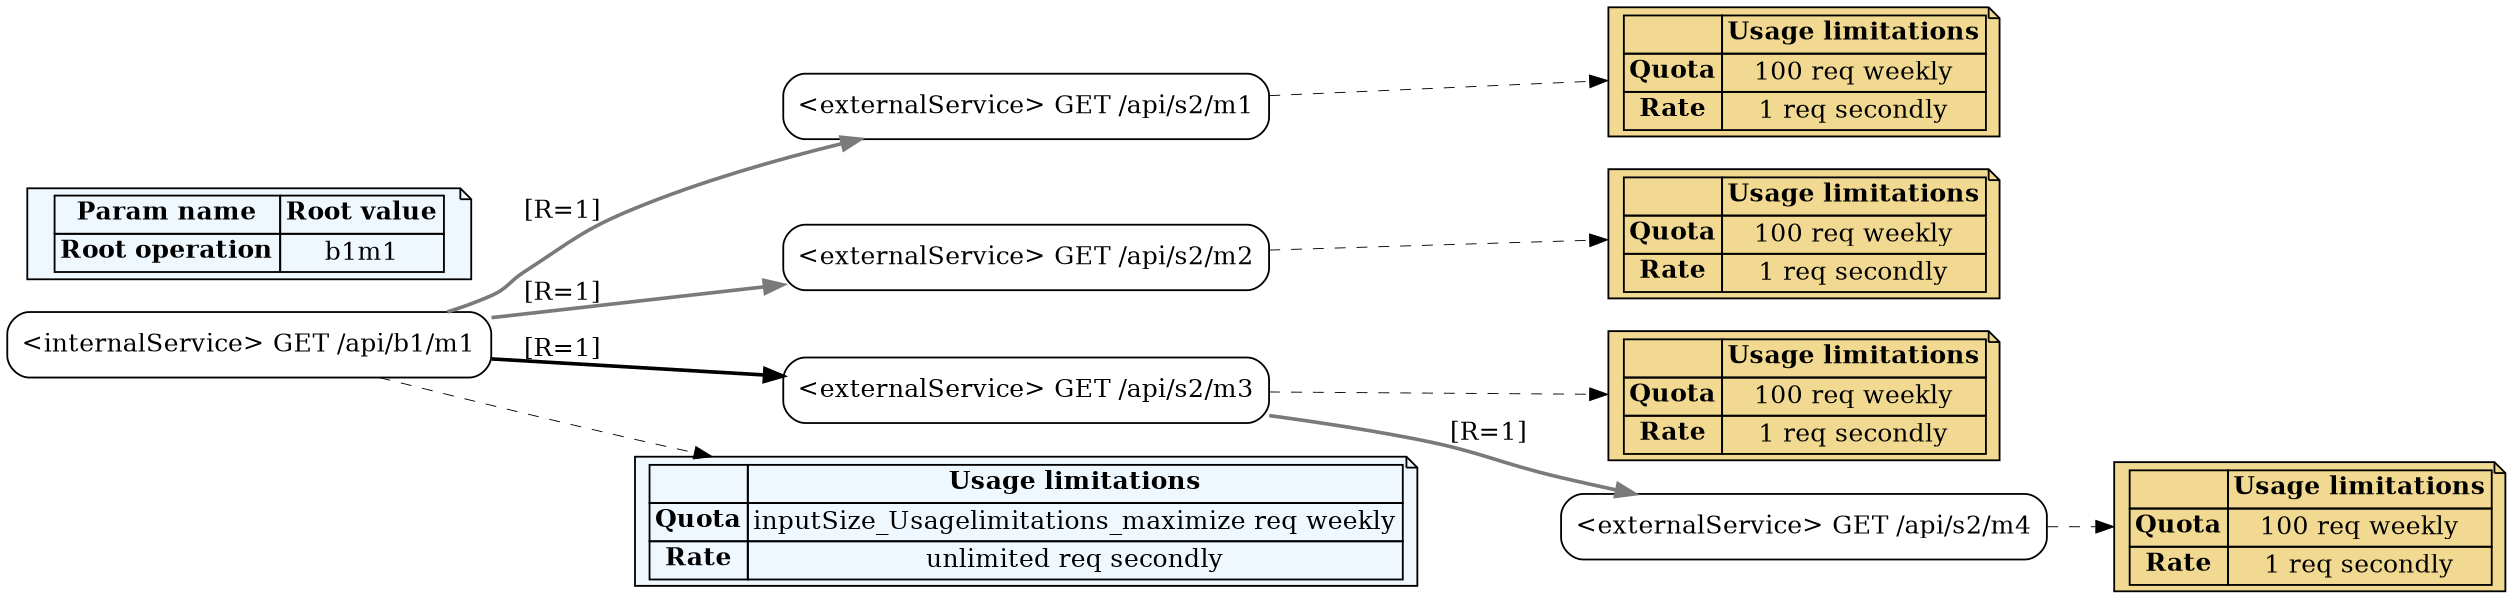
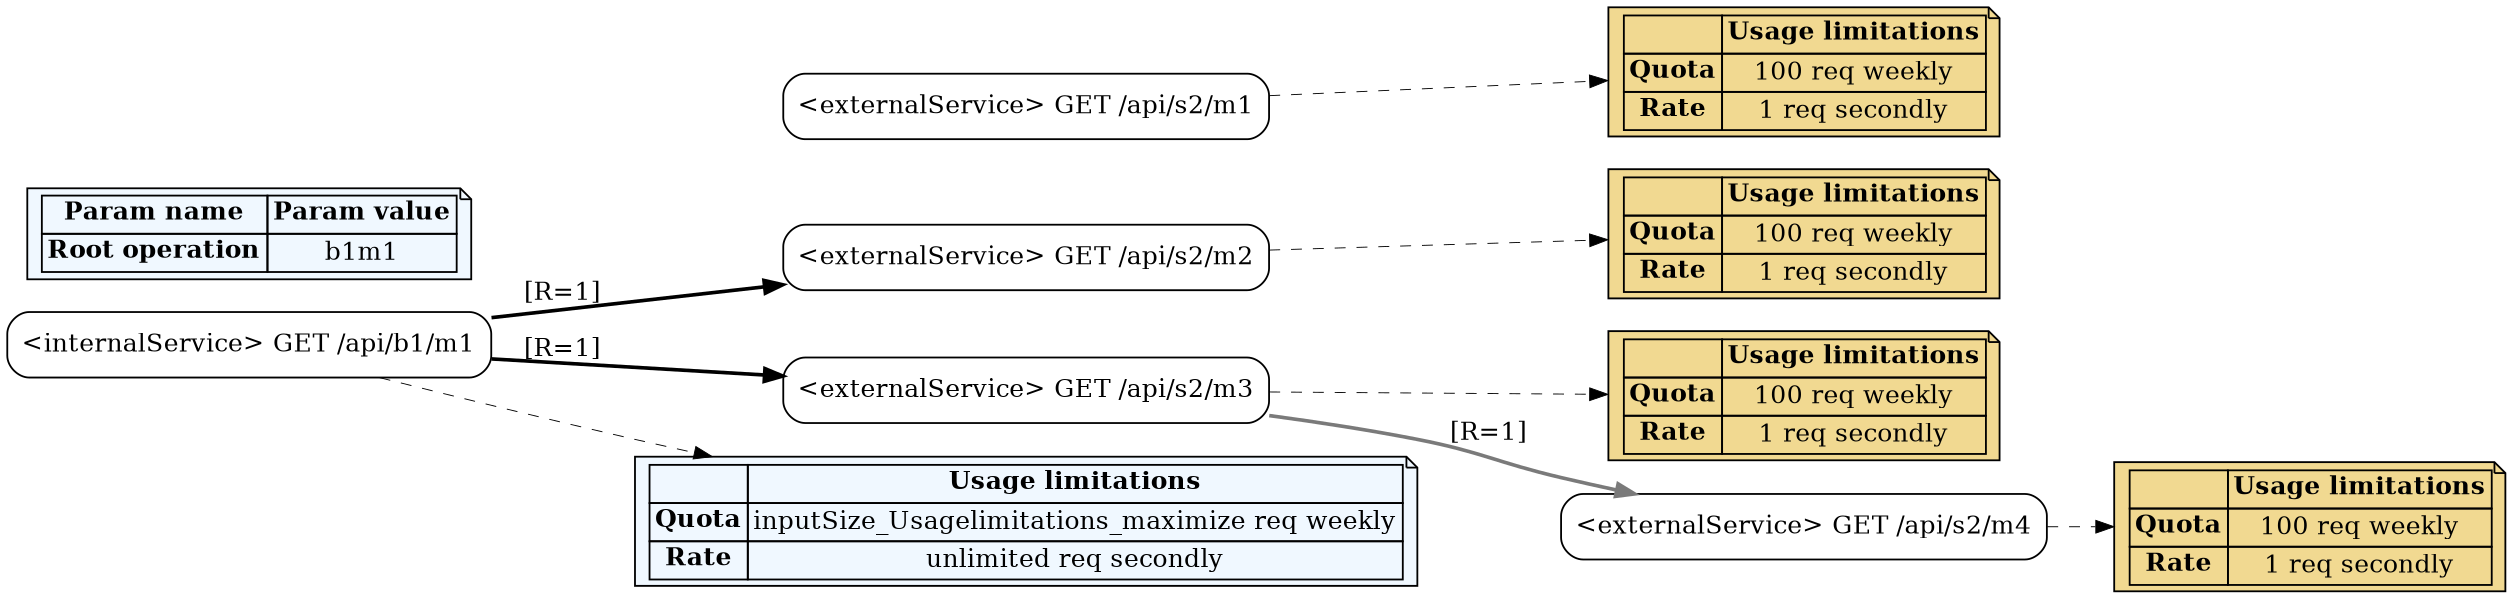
edge "<internalService> GET /api/b1/m1" -> "<externalService> GET /api/s2/m1": removed, label "[R=1]"
node "Param name": text "Root value" -> "Param value"
edge "<internalService> GET /api/b1/m1" -> "<externalService> GET /api/s2/m2": color #7a7a7a -> black
